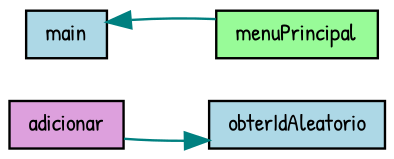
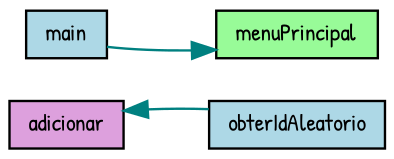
edge "menuPrincipal" -> "main": reversed
edge "adicionar" -> "obterIdAleatorio": reversed
